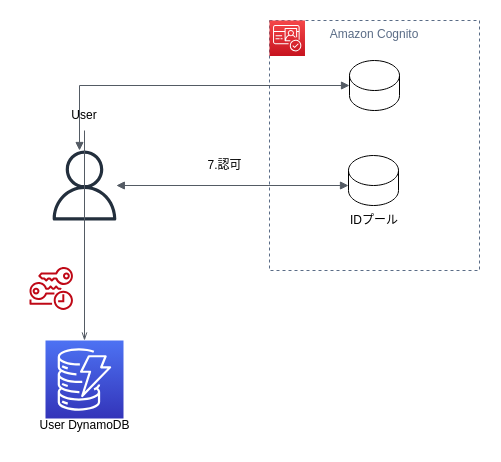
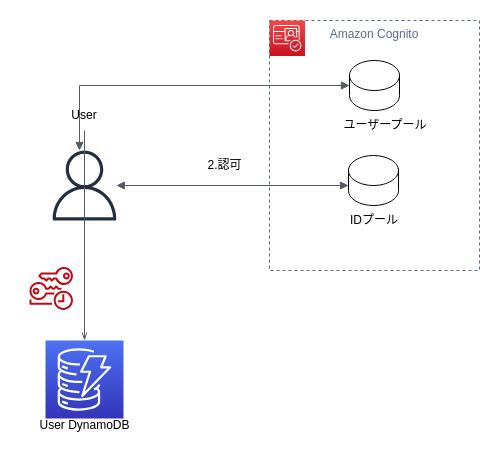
node "ユーザープール": added
node "7.認可": label "7.認可" -> "2.認可"
